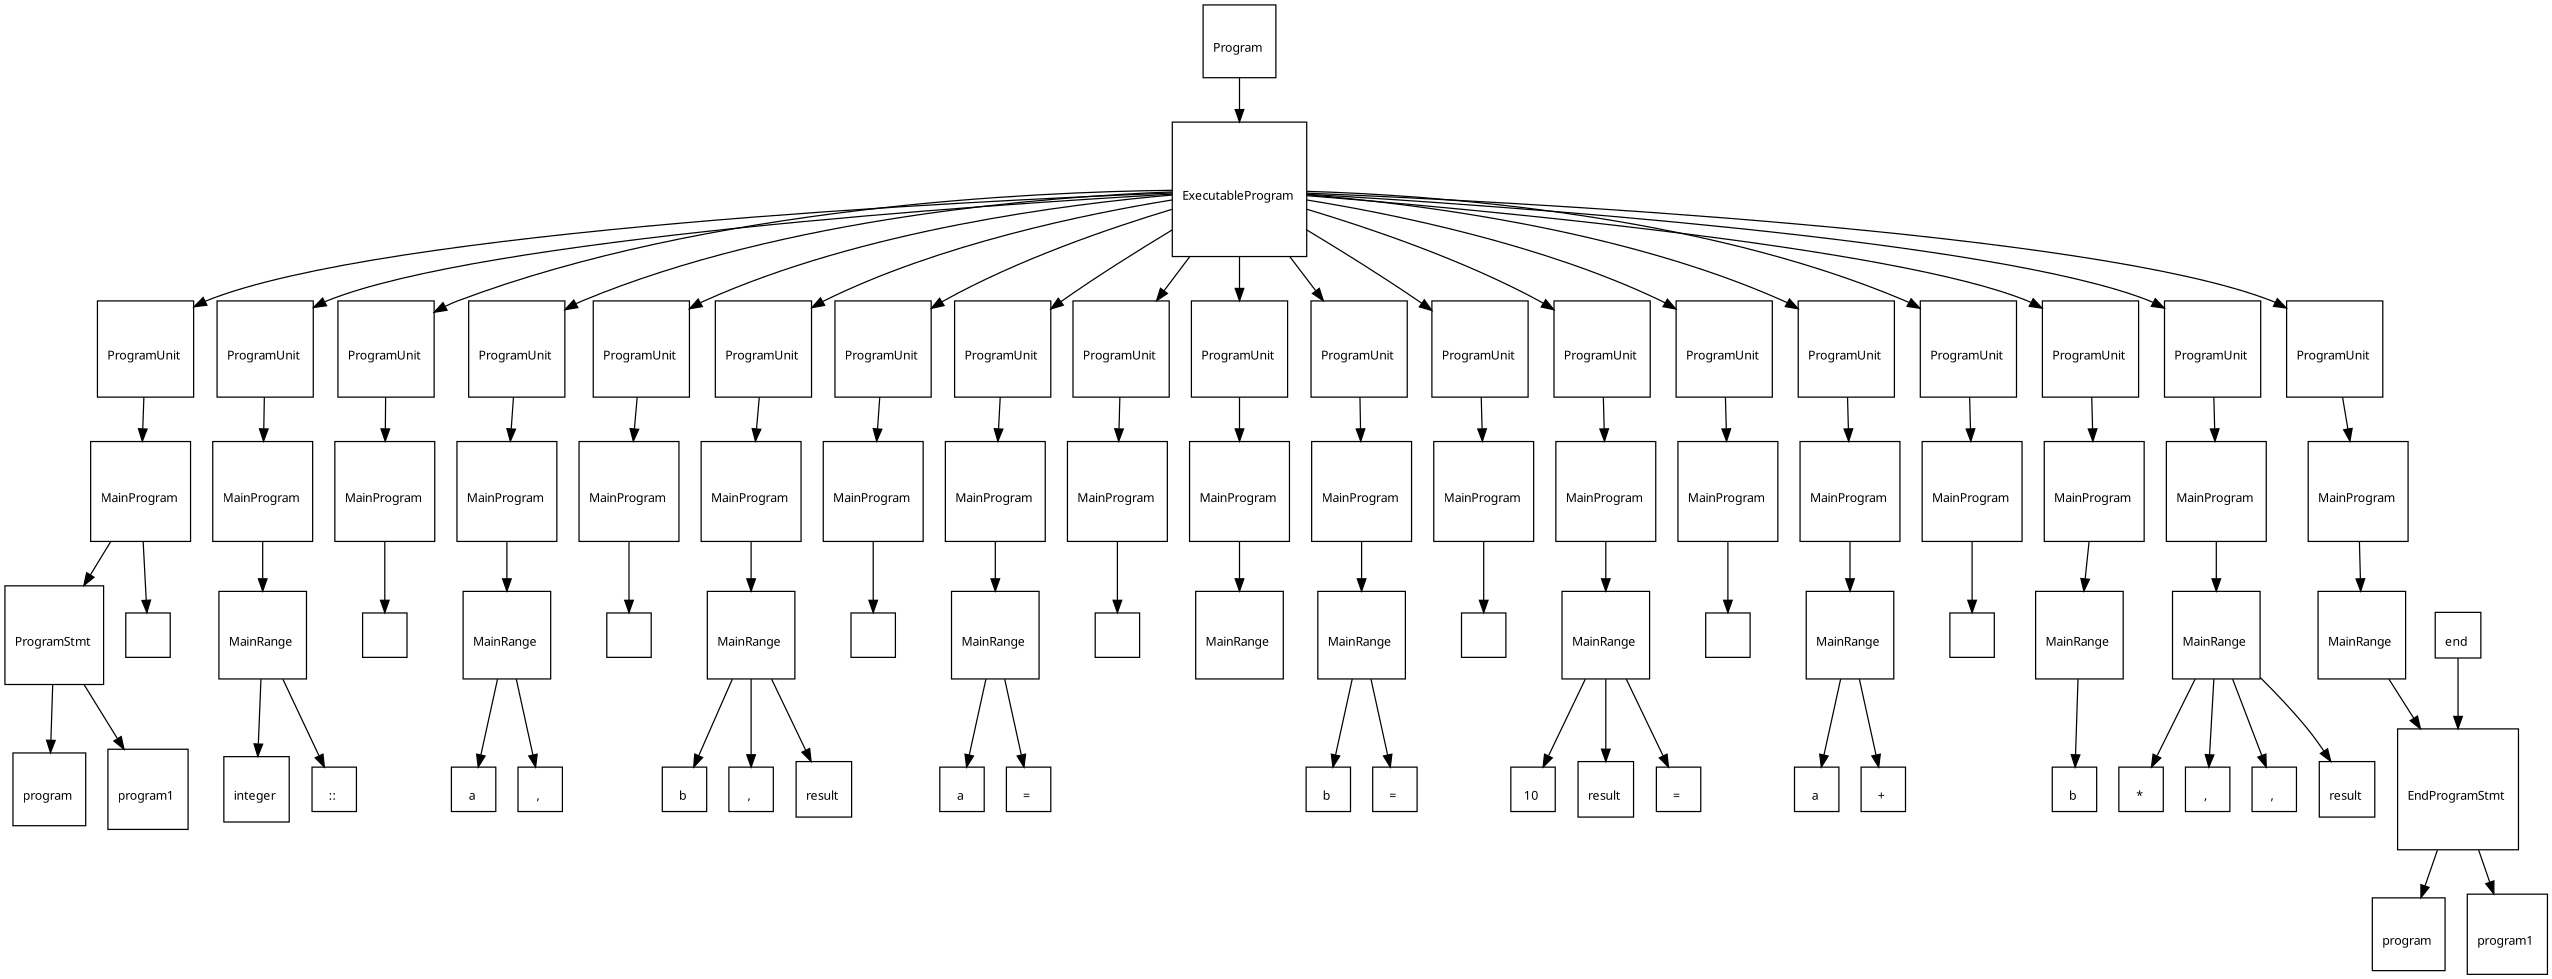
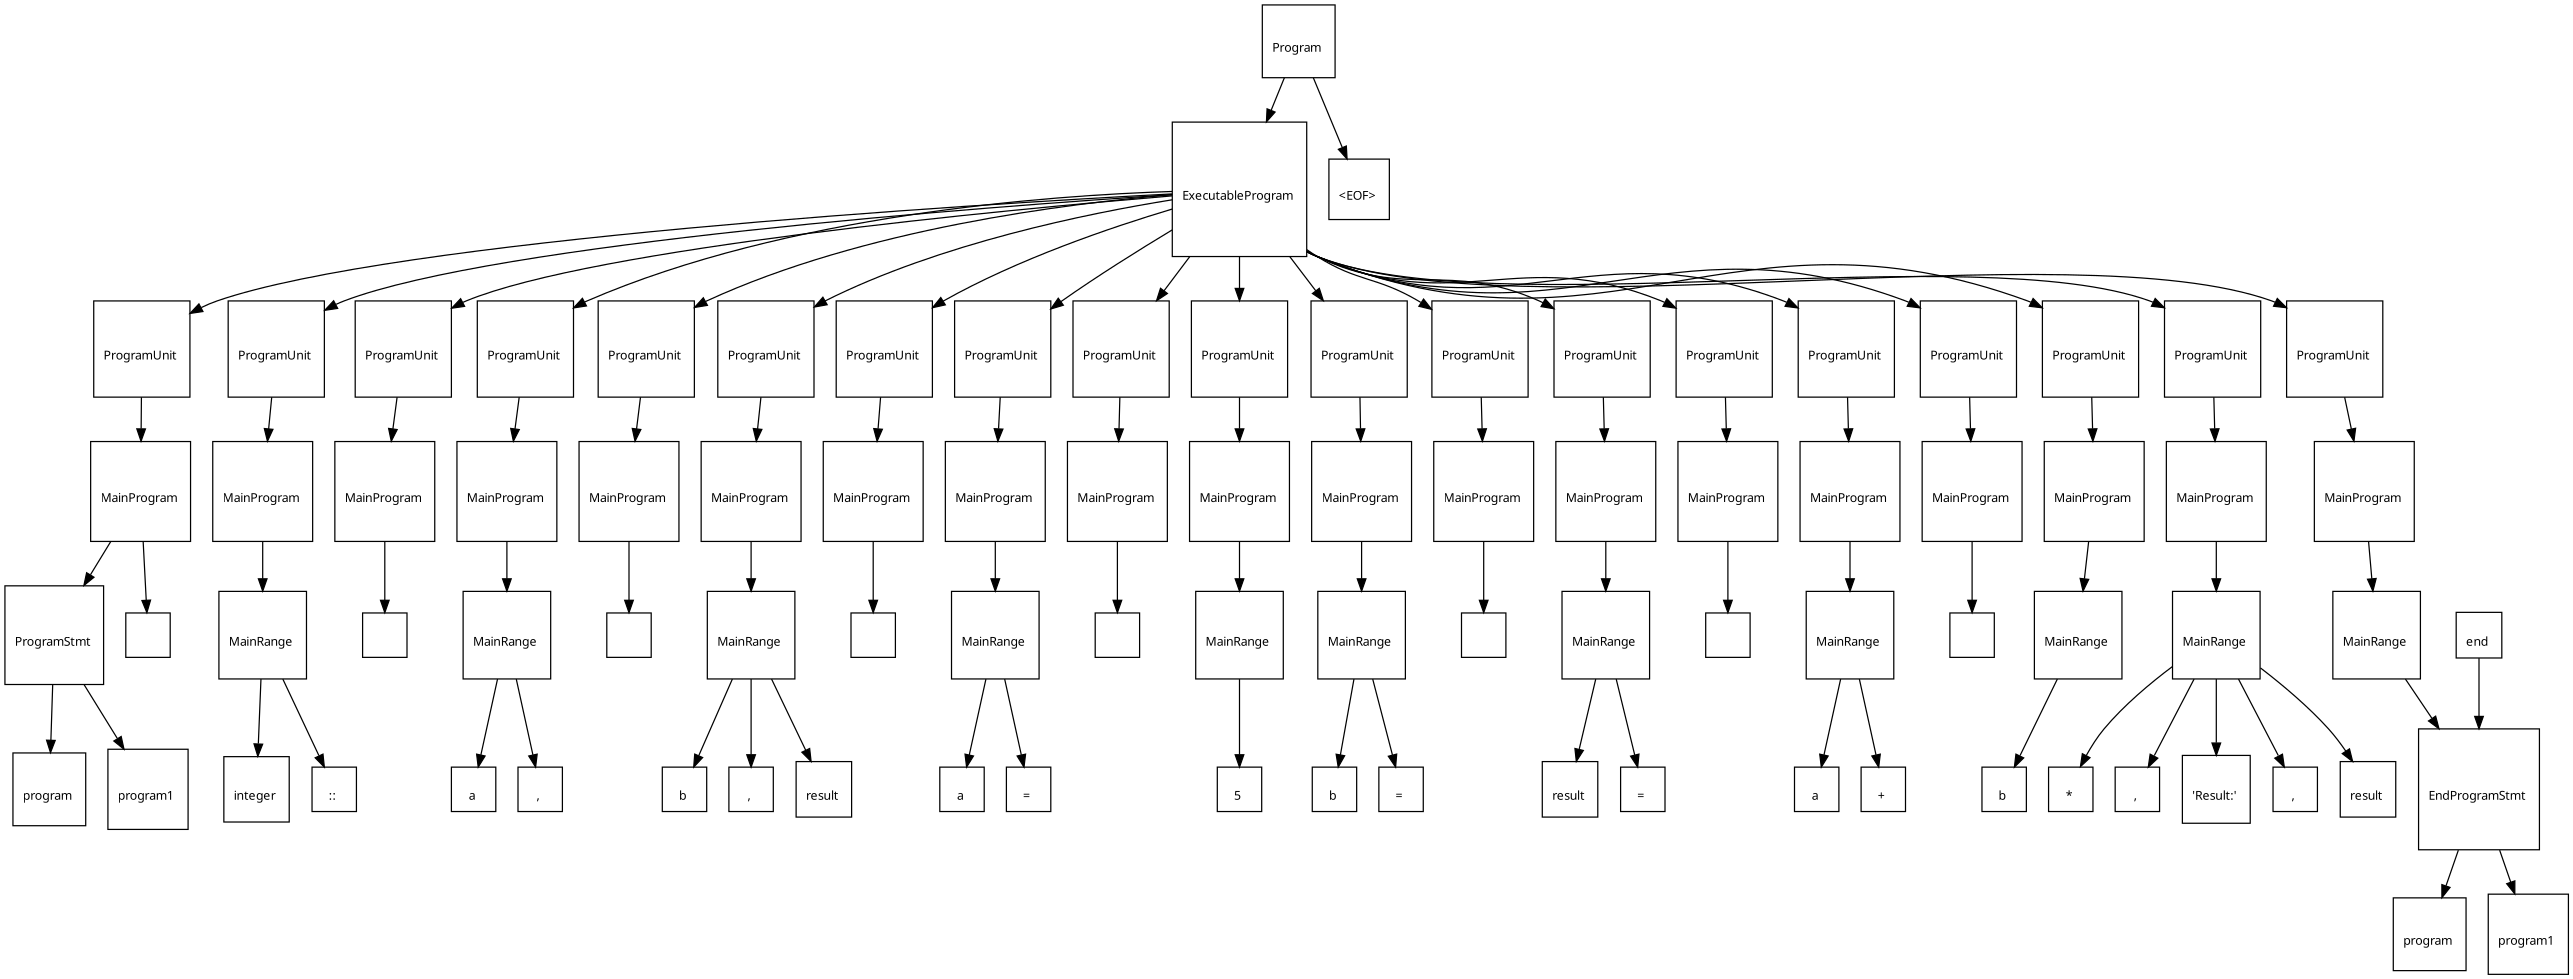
node "<EOF>": added
node "5": added
node "10": removed
node "'Result:'": added
